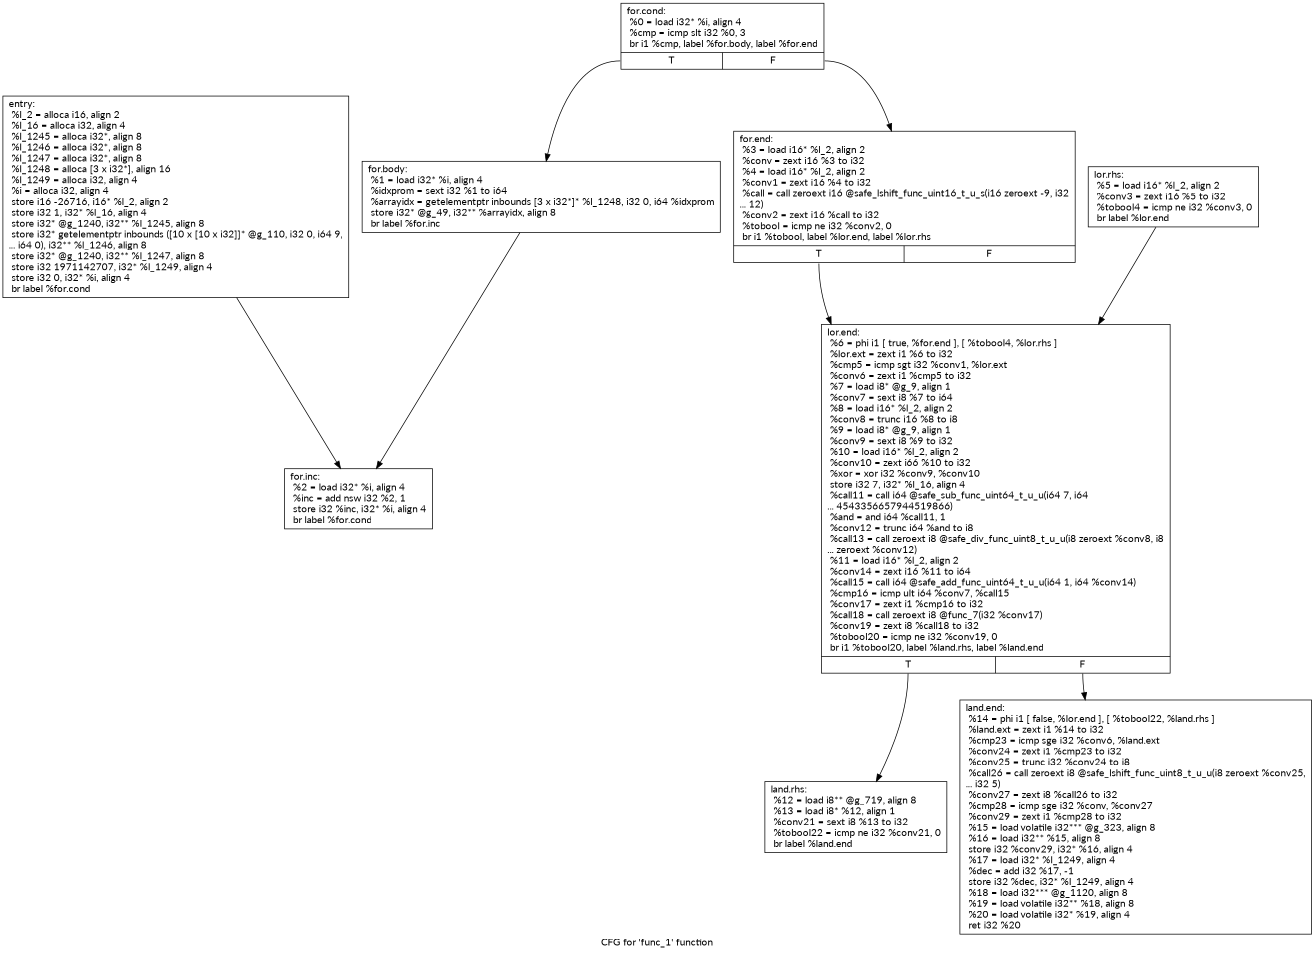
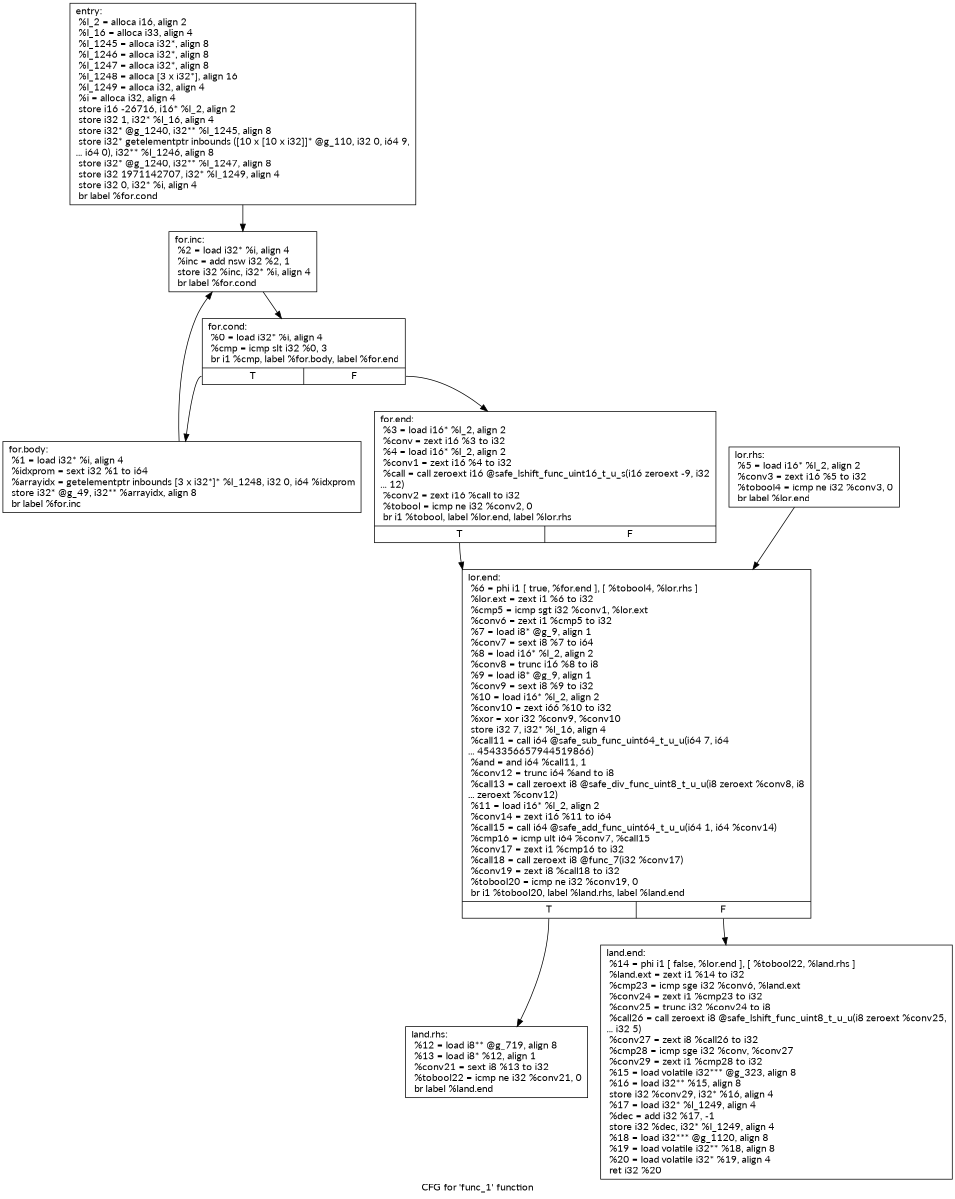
node "entry:": text "%l_16 = alloca i32, align 4" -> "%l_16 = alloca i33, align 4"
edge "for.inc:" -> "for.cond:": added
